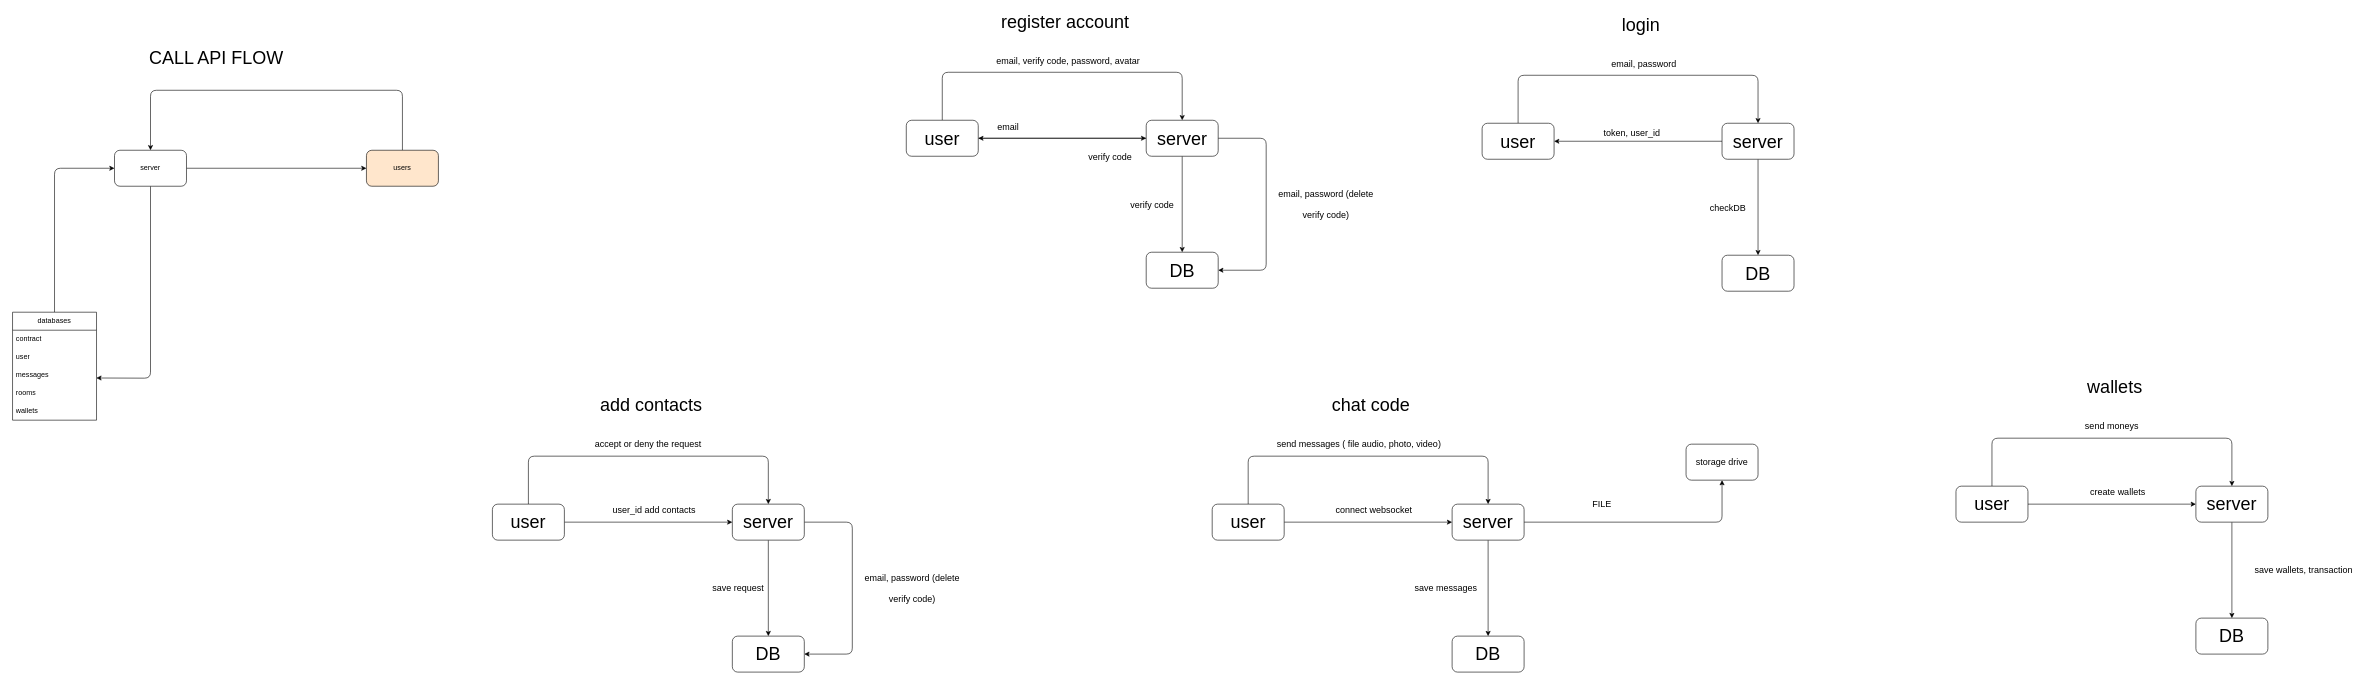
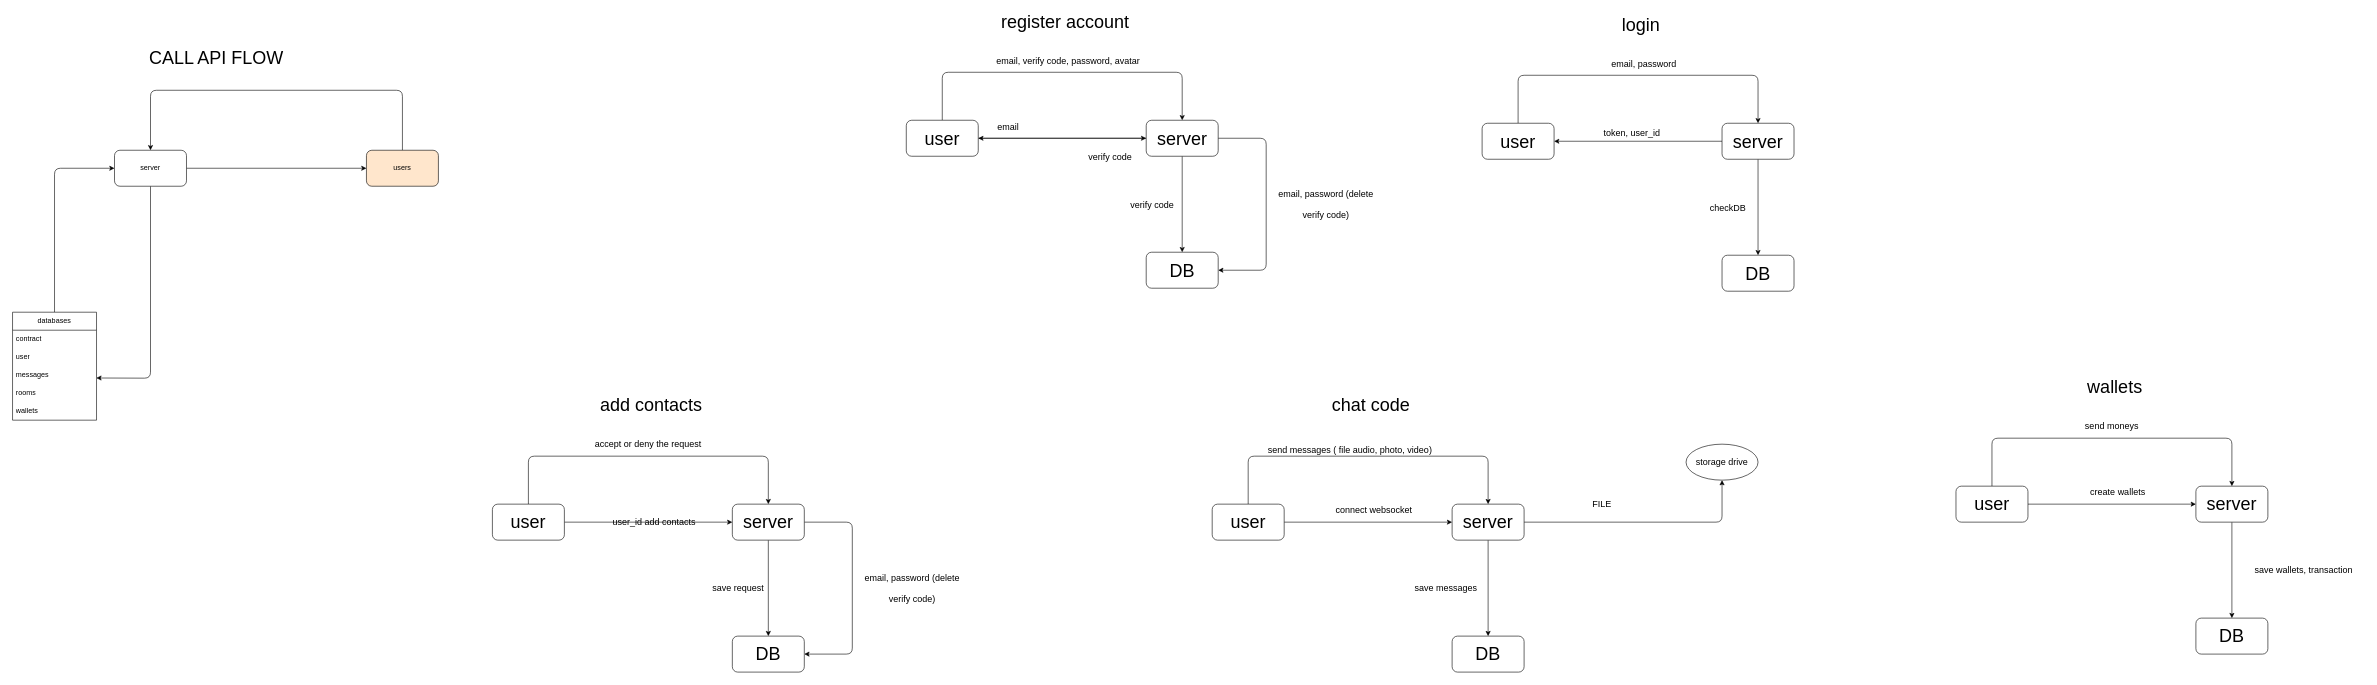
node "send messages ( file audio, photo, video)": moved (1359, 441) -> (1350, 447)
node "storage drive": shape rounded rectangle -> ellipse
node "user_id add contacts": moved (654, 507) -> (654, 519)
